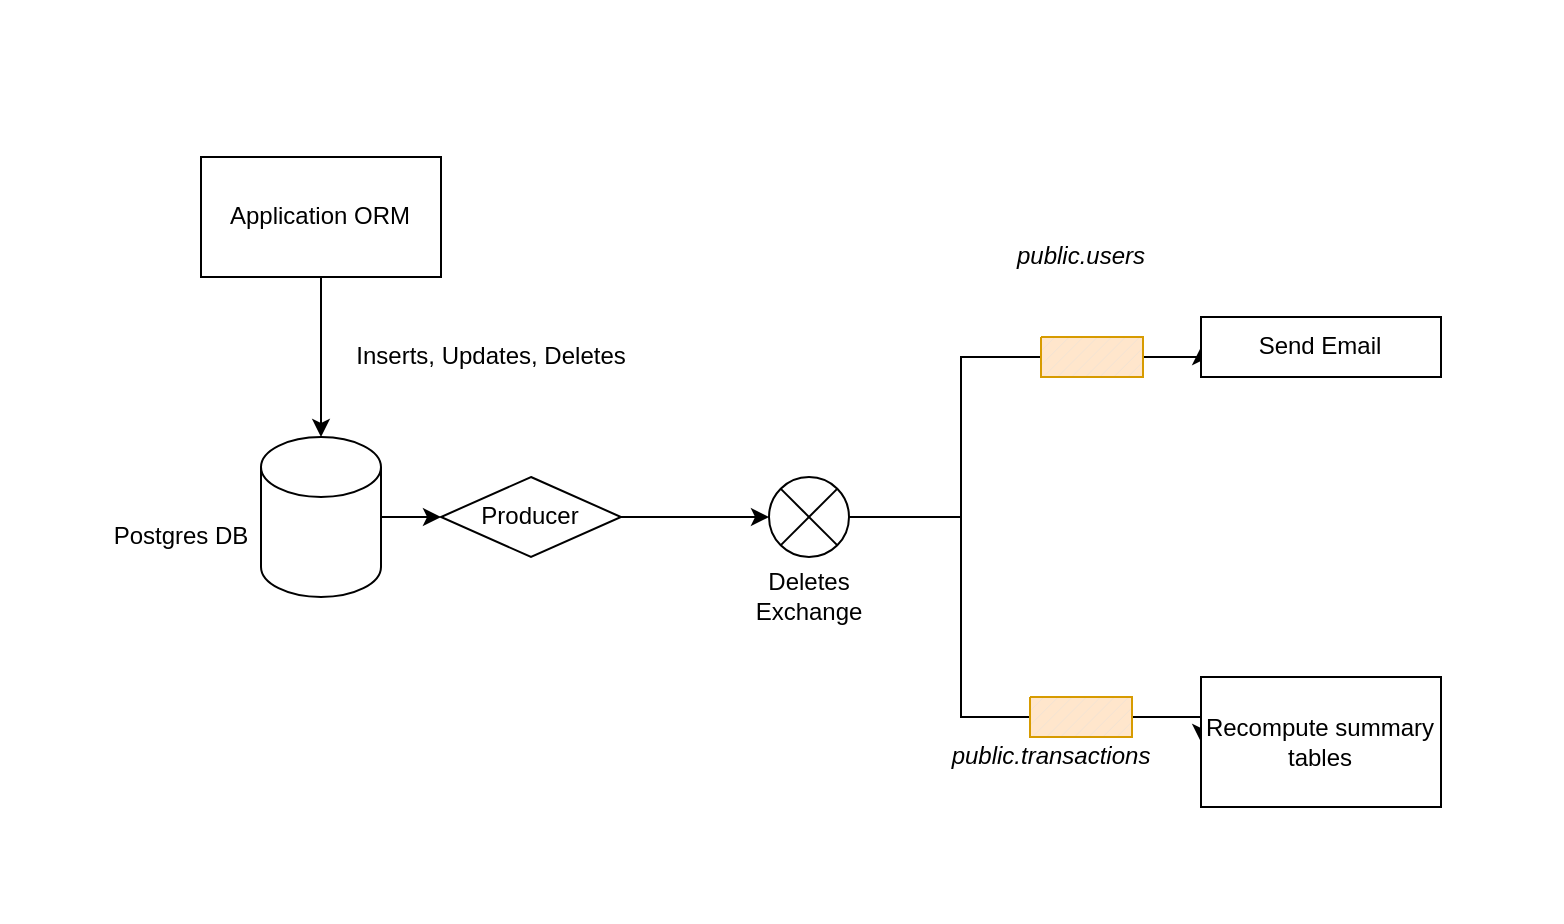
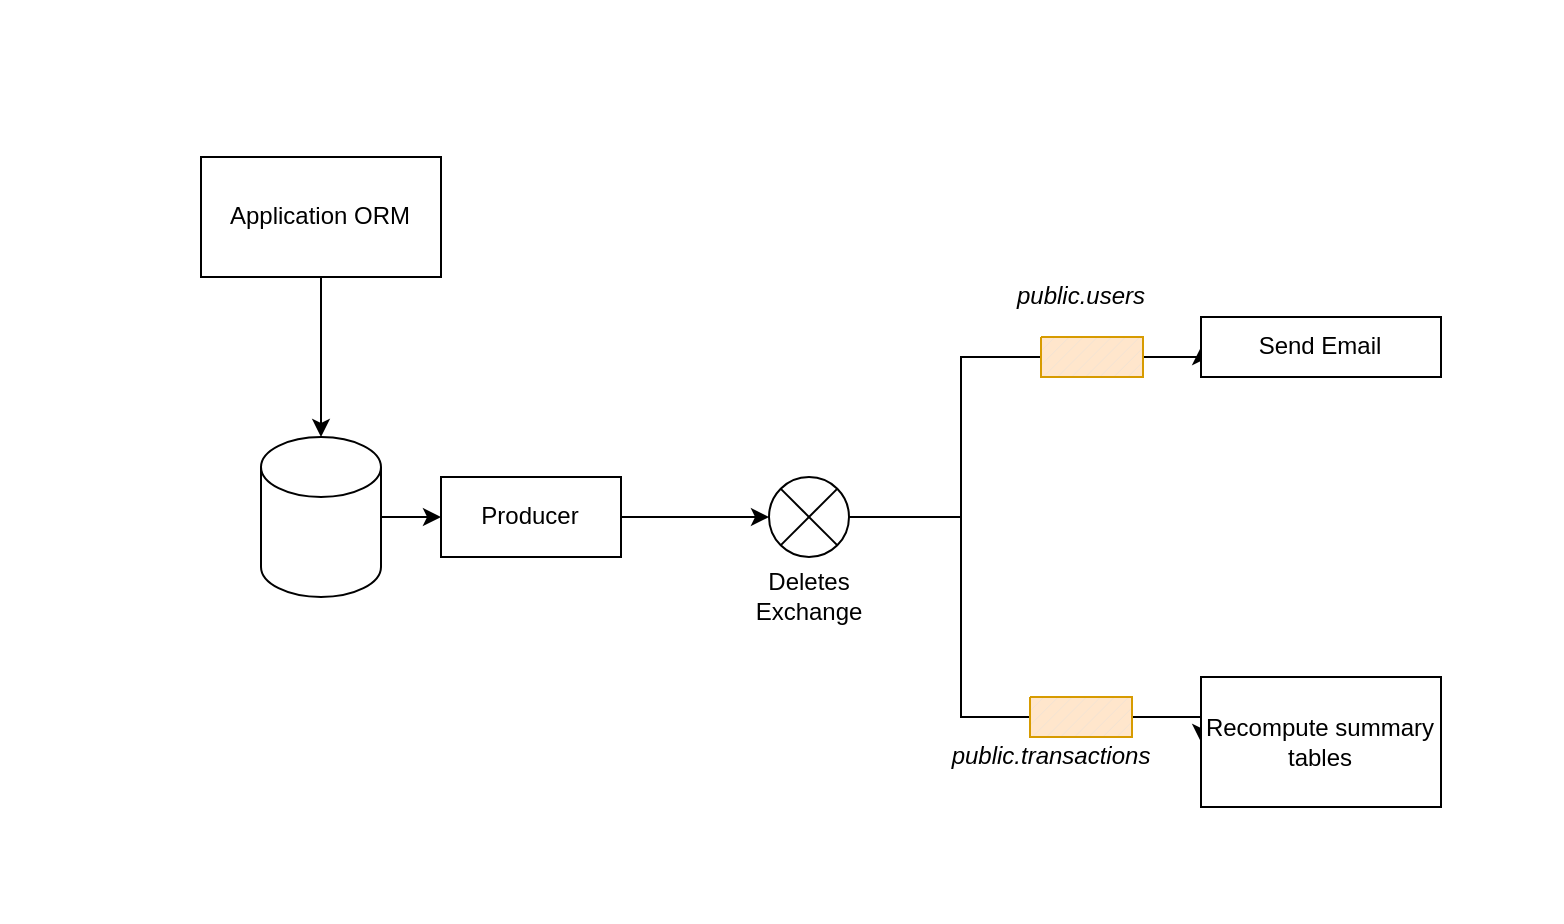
node "public.users": moved (1081, 257) -> (1081, 297)
node "Inserts, Updates, Deletes": removed
node "Producer": shape diamond -> rectangle
node "Postgres DB": removed
